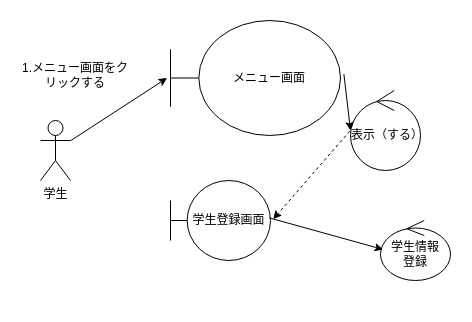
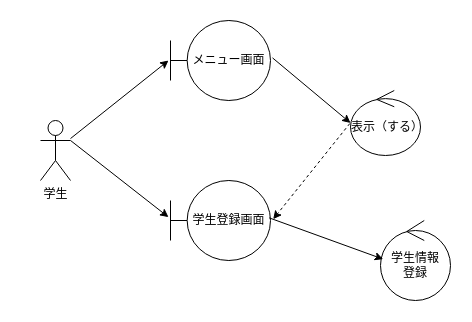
node "1.メニュー画面をクリックする": removed
node "メニュー画面": size 170x115 -> 100x80
node "表示（する）": size 70x80 -> 70x65
edge "学生" -> "学生登録画面": added
node "学生情報 登録": size 70x60 -> 70x80
